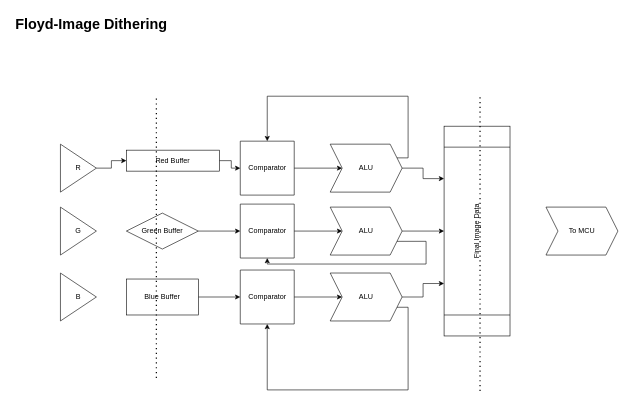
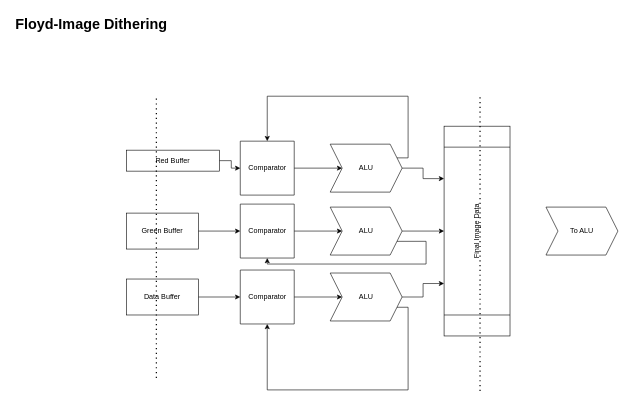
edge "R" -> "Red Buffer": removed
node "R": removed
node "G": removed
node "Green Buffer": shape diamond -> rectangle
node "To MCU": label "To MCU" -> "To ALU"
node "B": removed
node "Blue Buffer": label "Blue Buffer" -> "Data Buffer"
